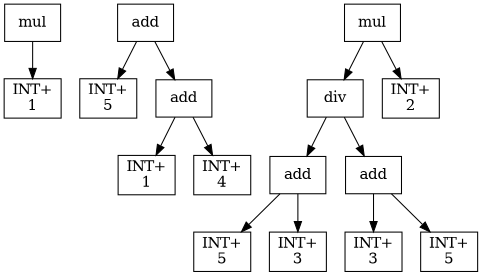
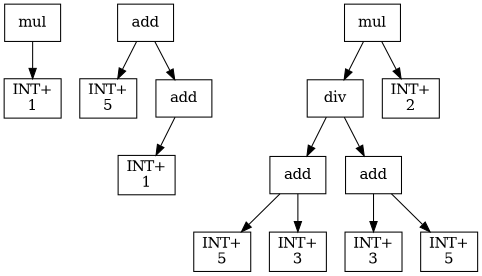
node "INT+ 4": removed
